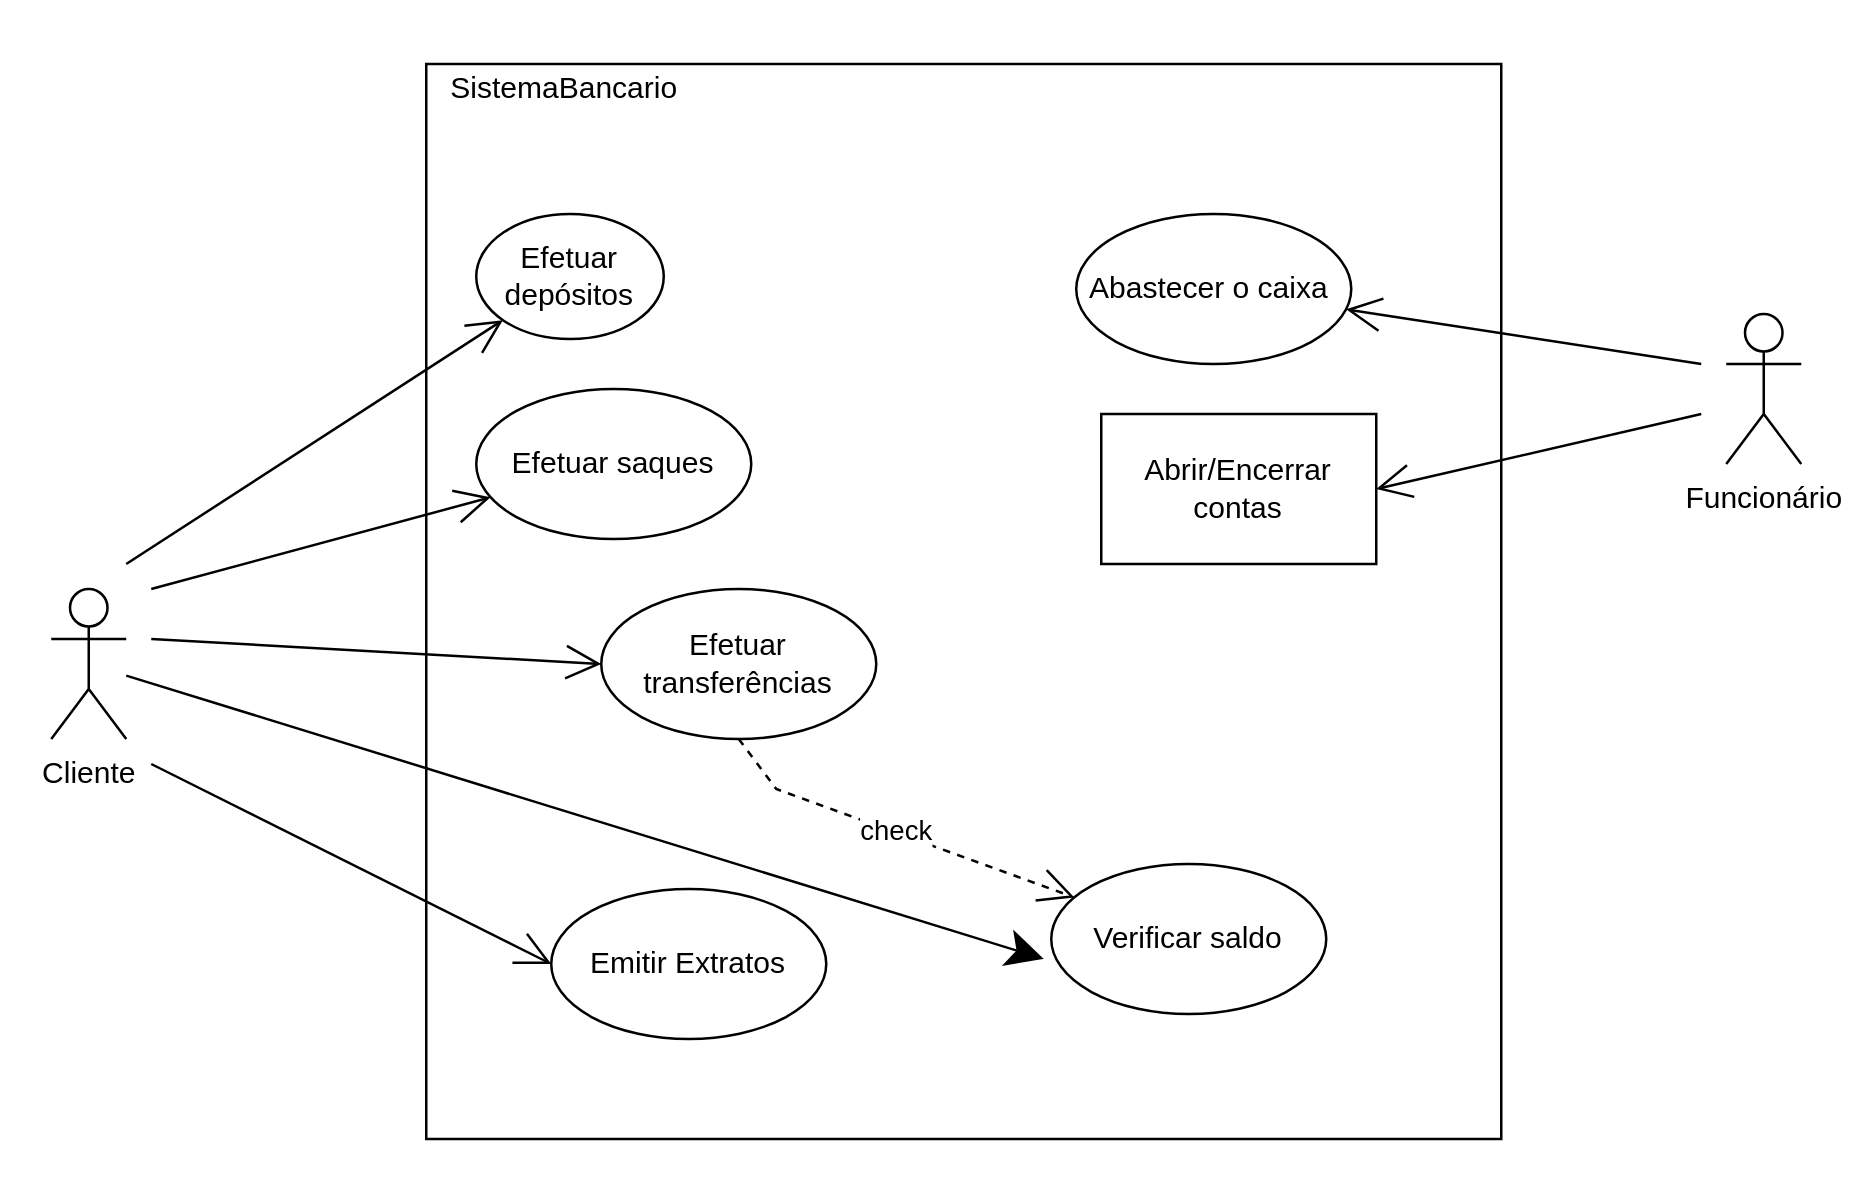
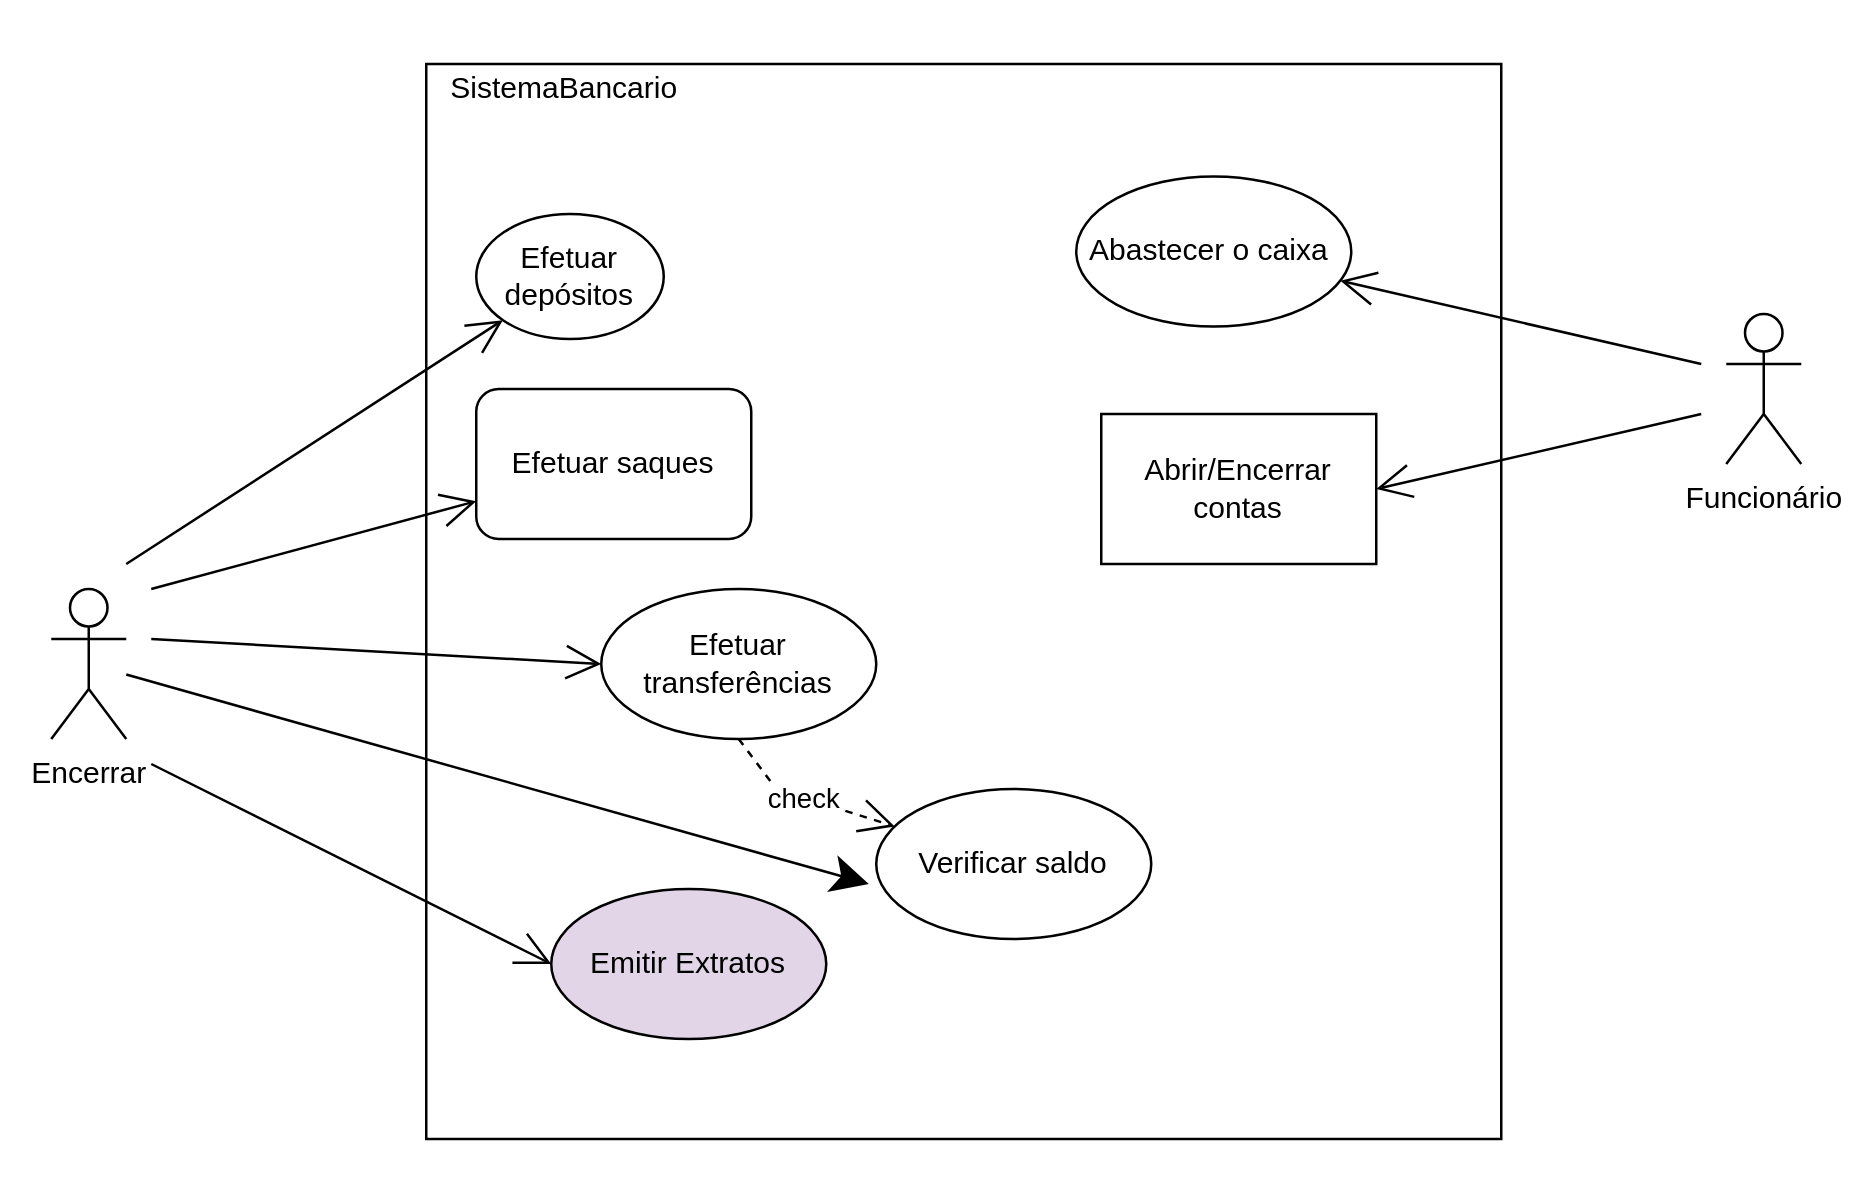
node "Abastecer o caixa": moved (1214, 289) -> (1214, 251)
node "Efetuar saques": shape ellipse -> rounded rectangle
node "Cliente": label "Cliente" -> "Encerrar"
node "Verificar saldo": moved (1189, 939) -> (1014, 864)
node "Emitir Extratos": fillcolor #ffffff -> #e1d5e7
